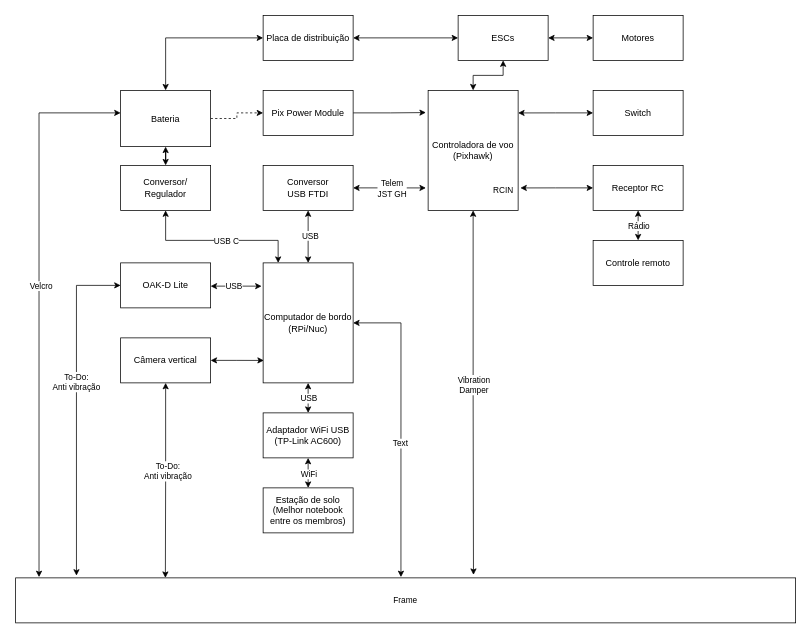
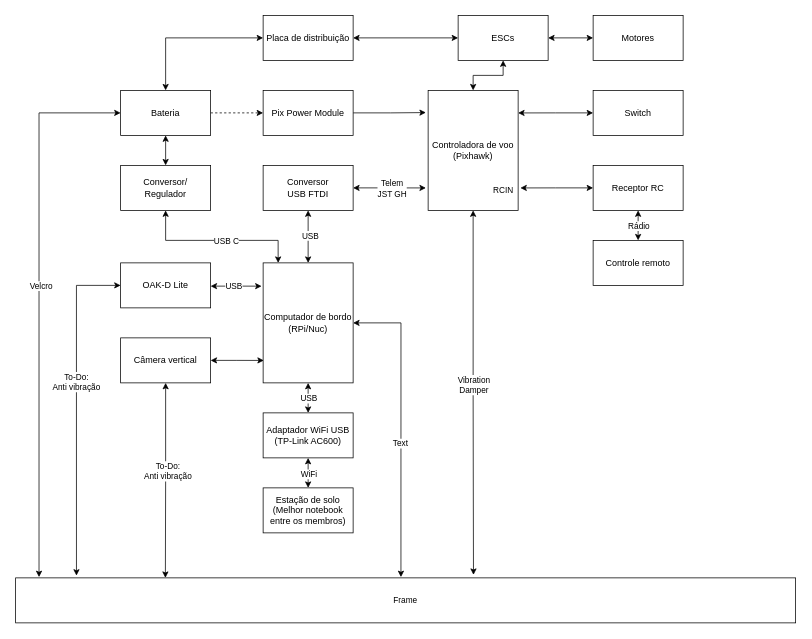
node "Bateria": size 90x56 -> 90x45
